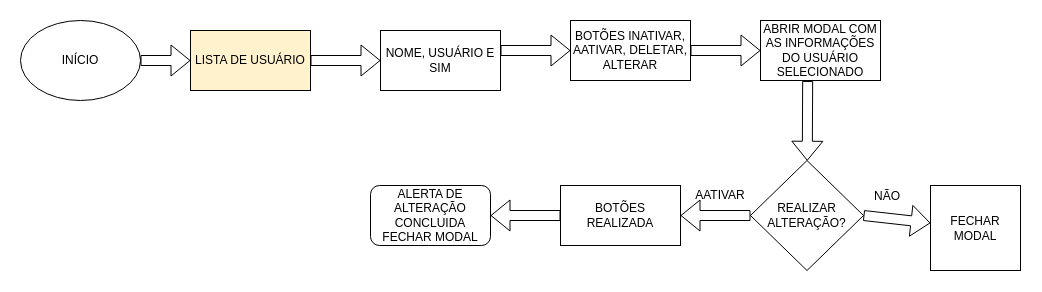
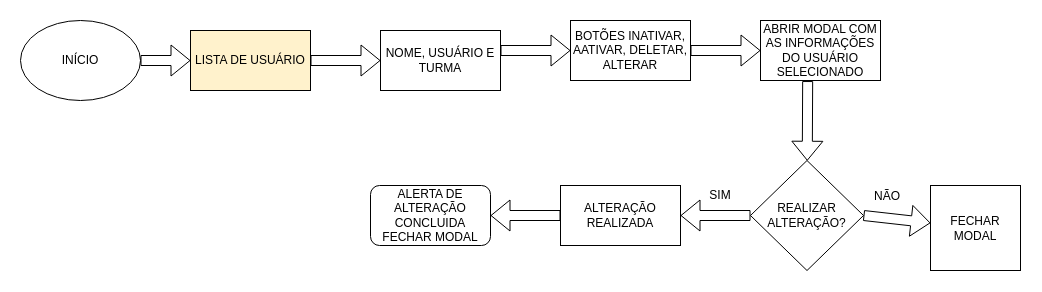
node "NOME, USUÁRIO E SIM": label "NOME, USUÁRIO E SIM" -> "NOME, USUÁRIO E TURMA"
node "AATIVAR": label "AATIVAR" -> "SIM"
node "BOTÕES REALIZADA": label "BOTÕES REALIZADA" -> "ALTERAÇÃO REALIZADA"
